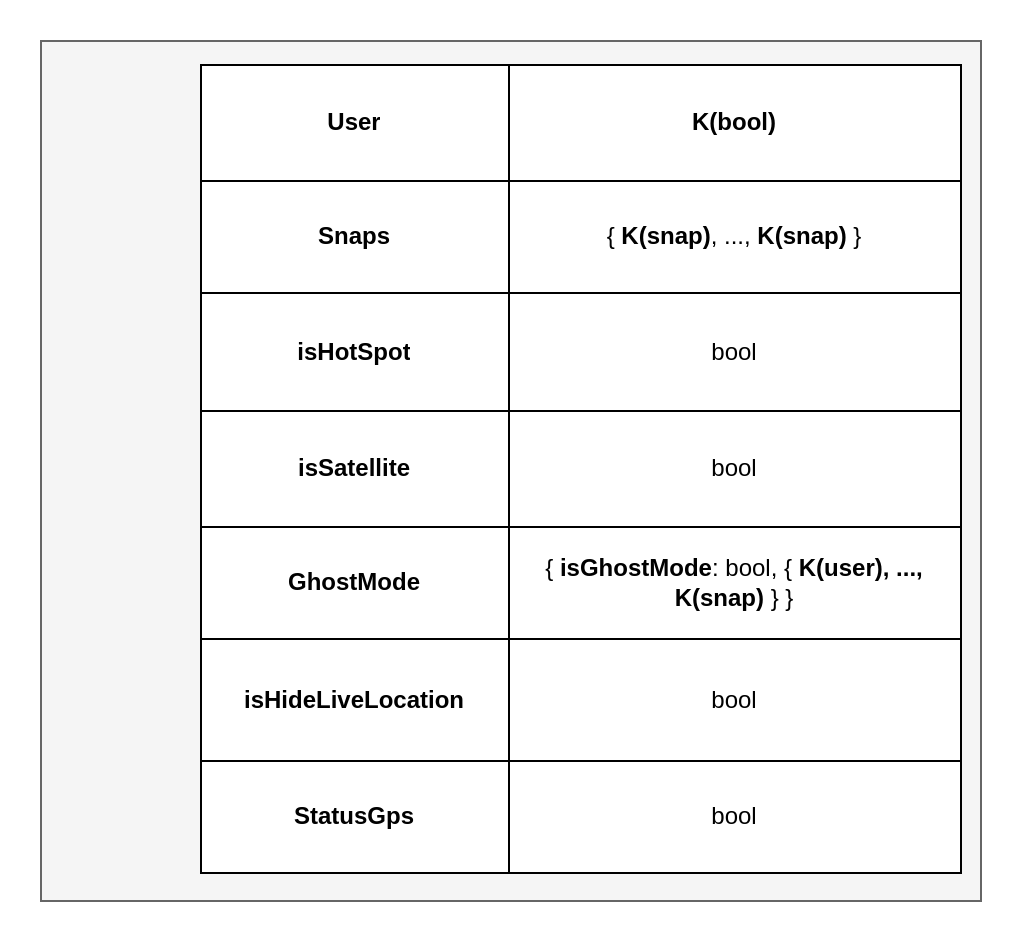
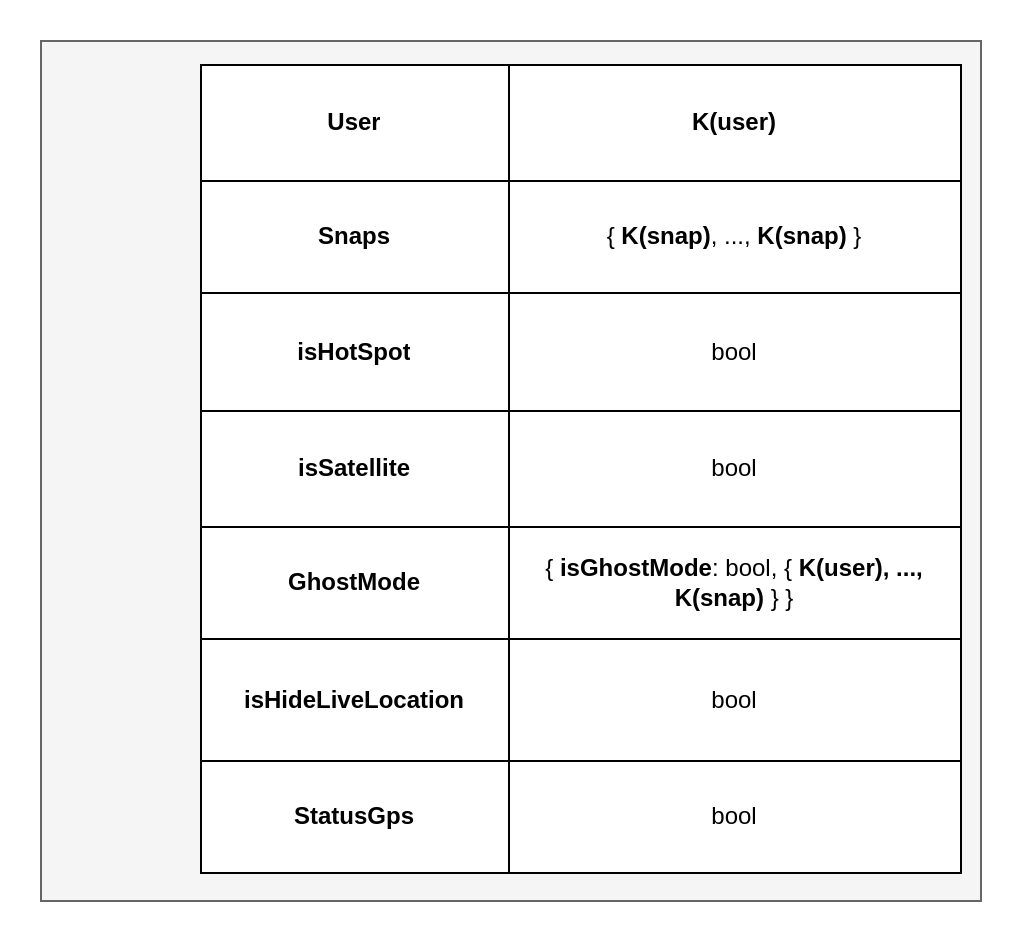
node "K(bool)": label "K(bool)" -> "K(user)"
